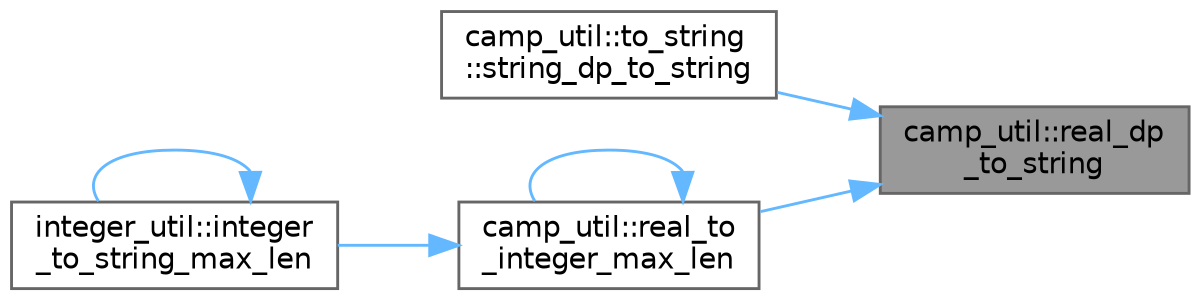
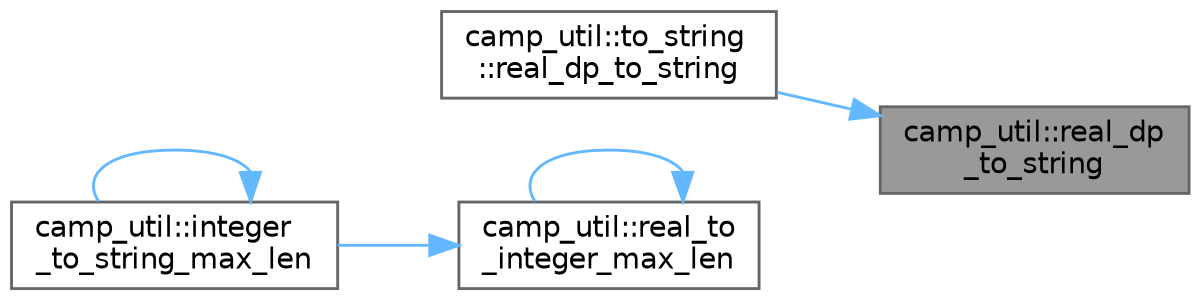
node "camp_util::to_string ::string_dp_to_string": label "camp_util::to_string ::string_dp_to_string" -> "camp_util::to_string ::real_dp_to_string"
edge "camp_util::real_to _integer_max_len" -> "camp_util::real_dp _to_string": removed
node "integer_util::integer _to_string_max_len": label "integer_util::integer _to_string_max_len" -> "camp_util::integer _to_string_max_len"
